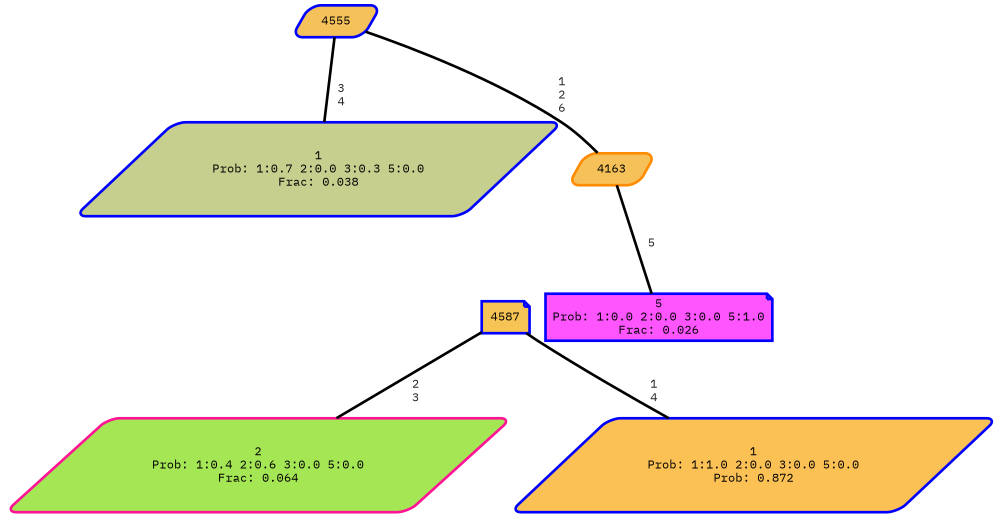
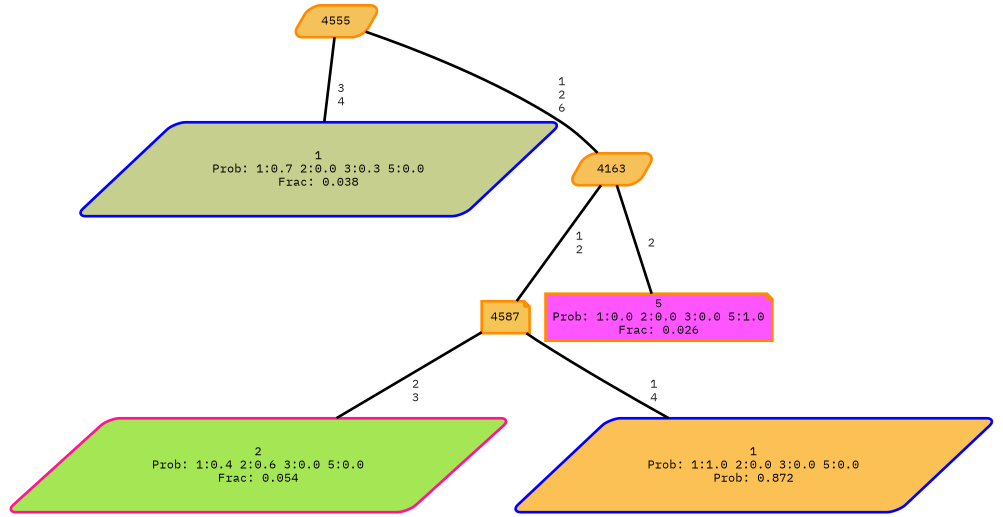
node "4555": color blue -> darkorange
edge "4163" -- "4587": added, label "1 2"
edge "4163" -- "5 Prob: 1:0.0 2:0.0 3:0.0 5:1.0 Frac: 0.026": label " 5" -> " 2"
node "4587": color blue -> darkorange
node "5 Prob: 1:0.0 2:0.0 3:0.0 5:1.0 Frac: 0.026": color blue -> darkorange
node "2 Prob: 1:0.4 2:0.6 3:0.0 5:0.0 Frac: 0.064": label "2 Prob: 1:0.4 2:0.6 3:0.0 5:0.0 Frac: 0.064" -> "2 Prob: 1:0.4 2:0.6 3:0.0 5:0.0 Frac: 0.054"
